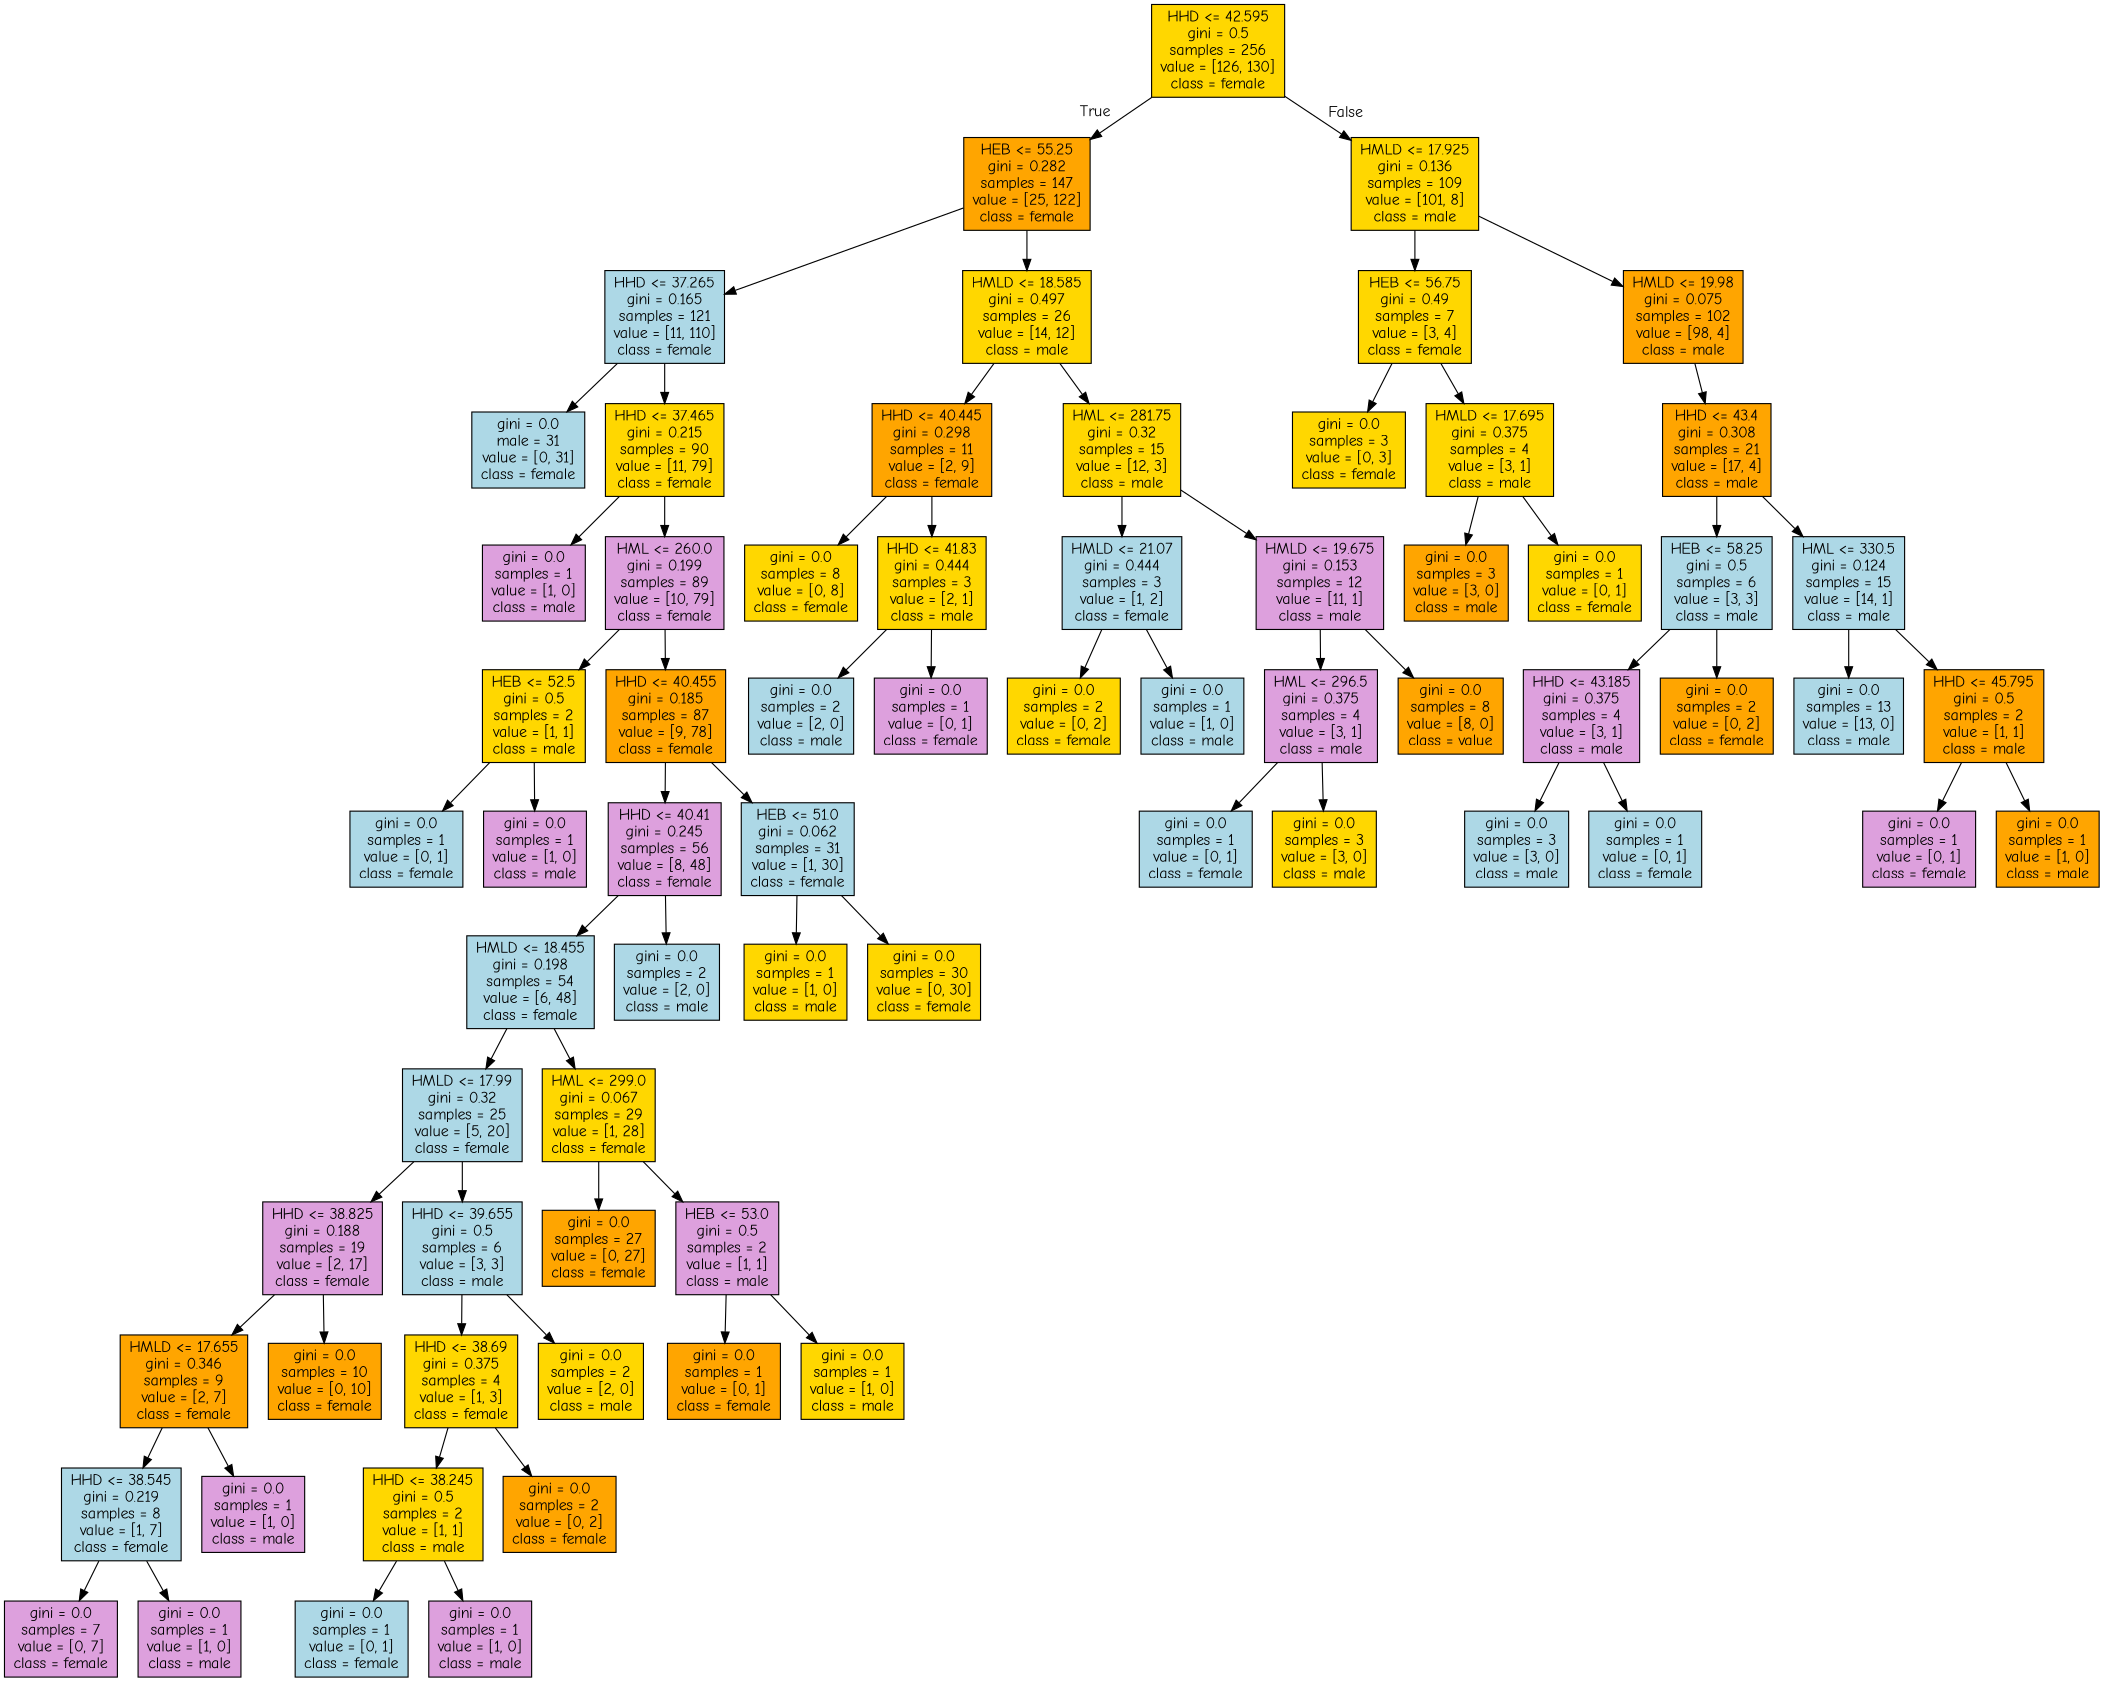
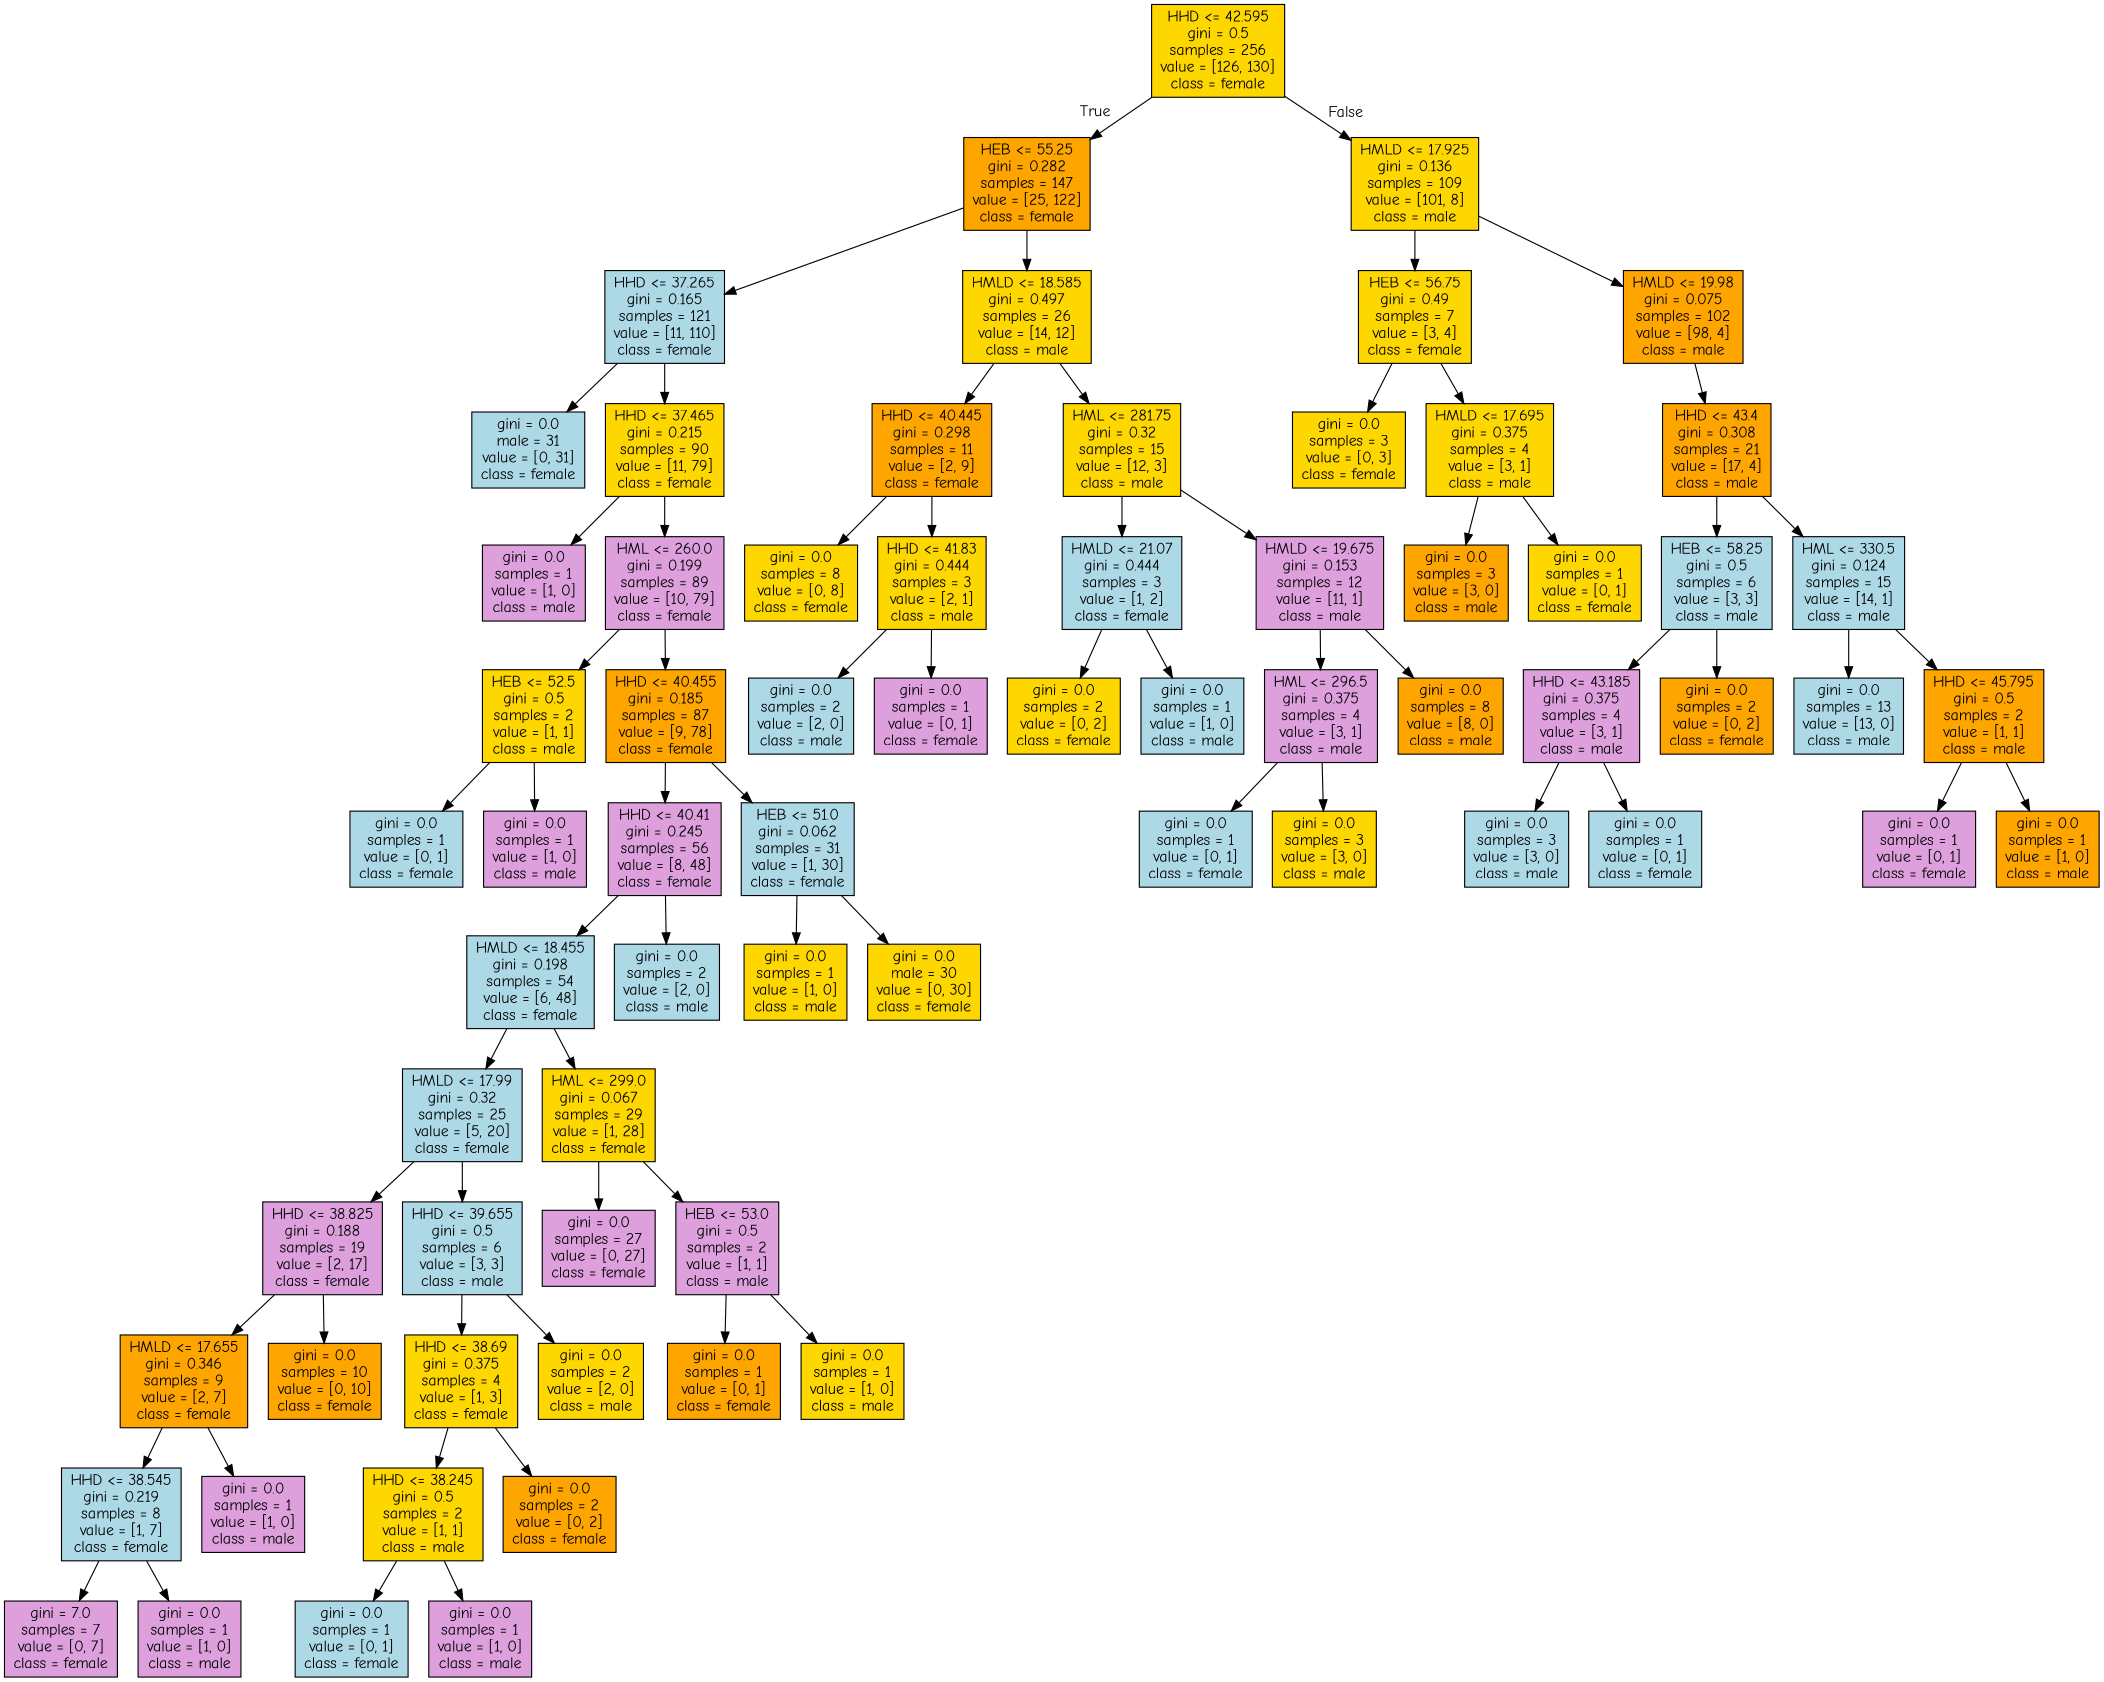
node "gini = 0.0 samples = 8 value = [8, 0] class = value": label "gini = 0.0 samples = 8 value = [8, 0] class = value" -> "gini = 0.0 samples = 8 value = [8, 0] class = male"
node "gini = 0.0 samples = 30 value = [0, 30] class = female": label "gini = 0.0 samples = 30 value = [0, 30] class = female" -> "gini = 0.0 male = 30 value = [0, 30] class = female"
node "gini = 0.0 samples = 27 value = [0, 27] class = female": fillcolor orange -> plum
node "gini = 0.0 samples = 7 value = [0, 7] class = female": label "gini = 0.0 samples = 7 value = [0, 7] class = female" -> "gini = 7.0 samples = 7 value = [0, 7] class = female"
